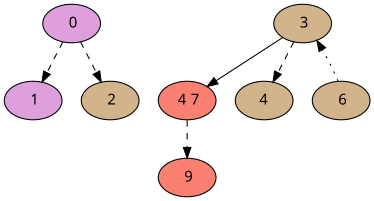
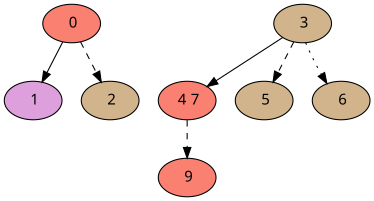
node "0": fillcolor plum -> salmon
edge "0" -> "1": style dashed -> solid
edge "6" -> "3": reversed
node "4": label "4" -> "5"
